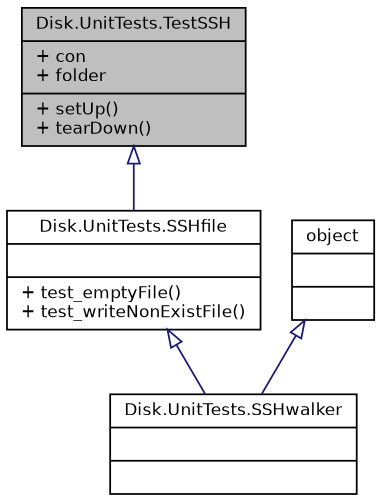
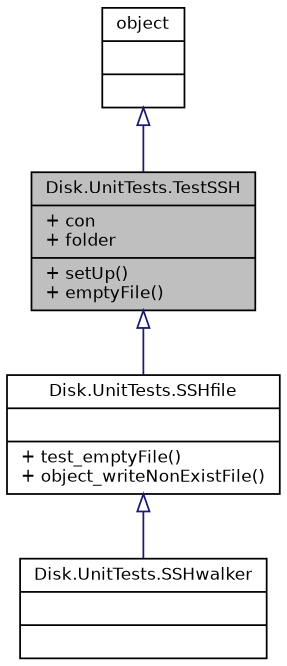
node "Disk.UnitTests.TestSSH": text "+ tearDown()" -> "+ emptyFile()"
node "Disk.UnitTests.SSHfile": text "+ test_writeNonExistFile()" -> "+ object_writeNonExistFile()"
edge "Disk.UnitTests.SSHwalker" -> "object": now "Disk.UnitTests.TestSSH" -> "object"
